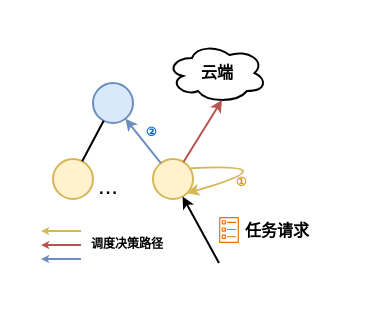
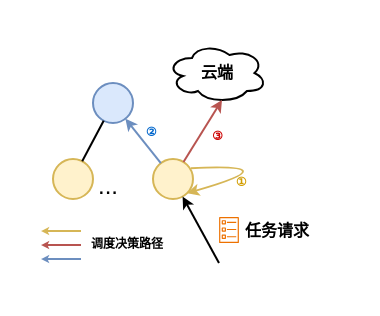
node "③": added
